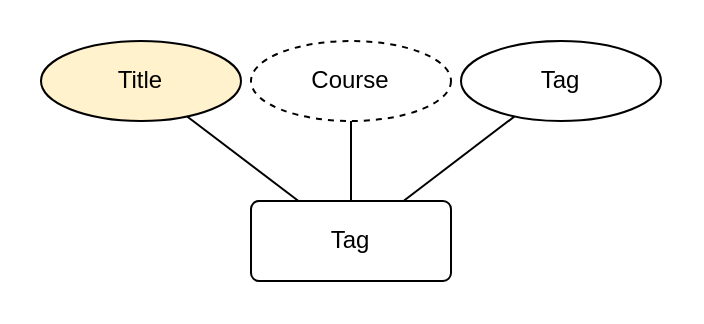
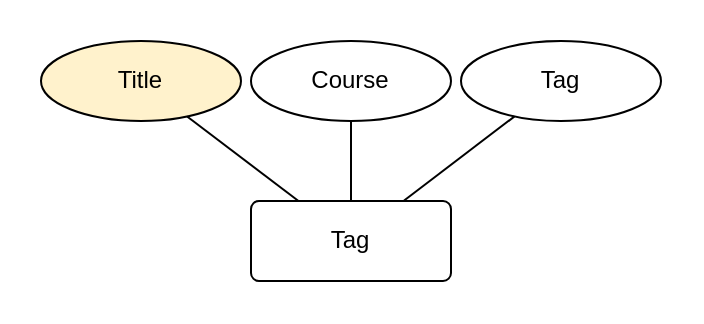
node "Course": style dashed -> solid
